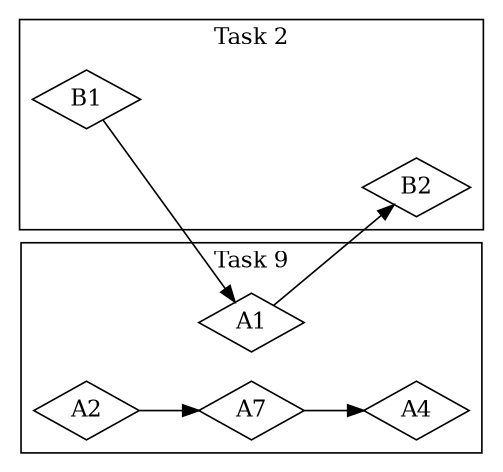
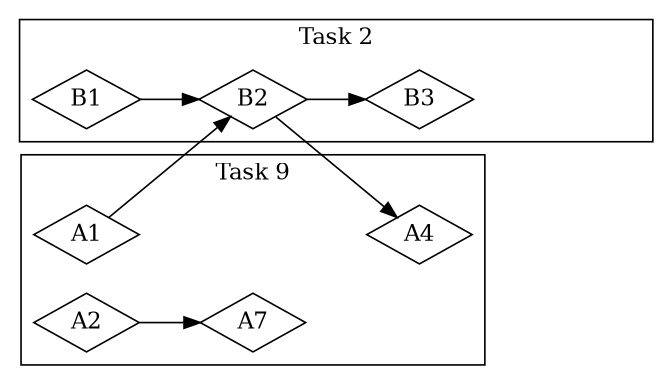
node "B3": added
edge "B1" -> "A1": now "B1" -> "B2"
edge "A7" -> "A4": now "B2" -> "A4"
